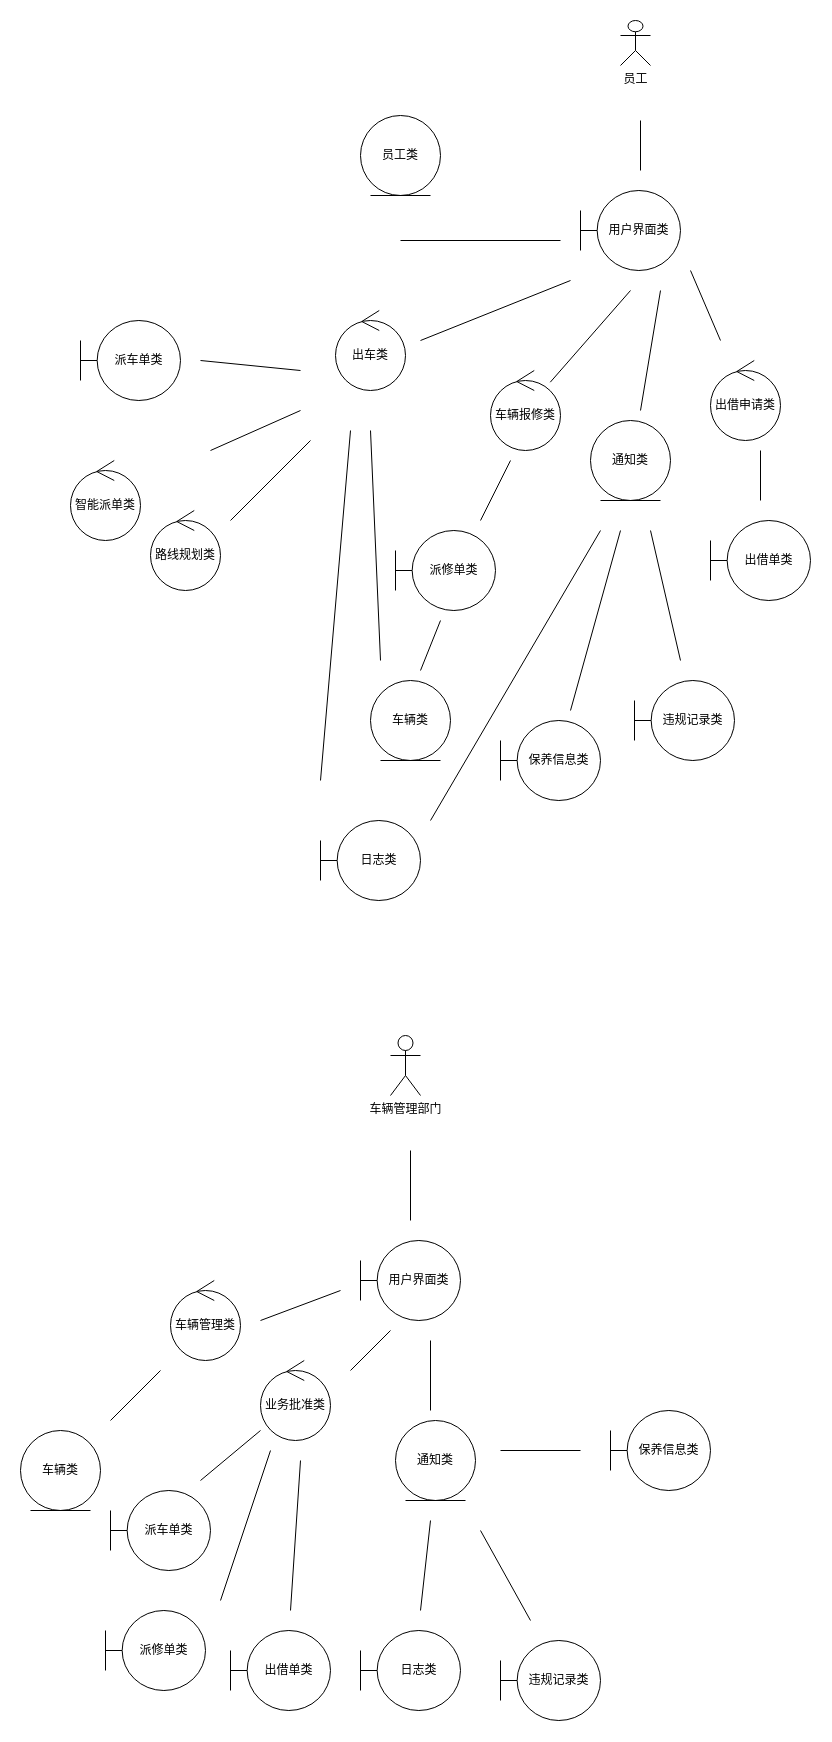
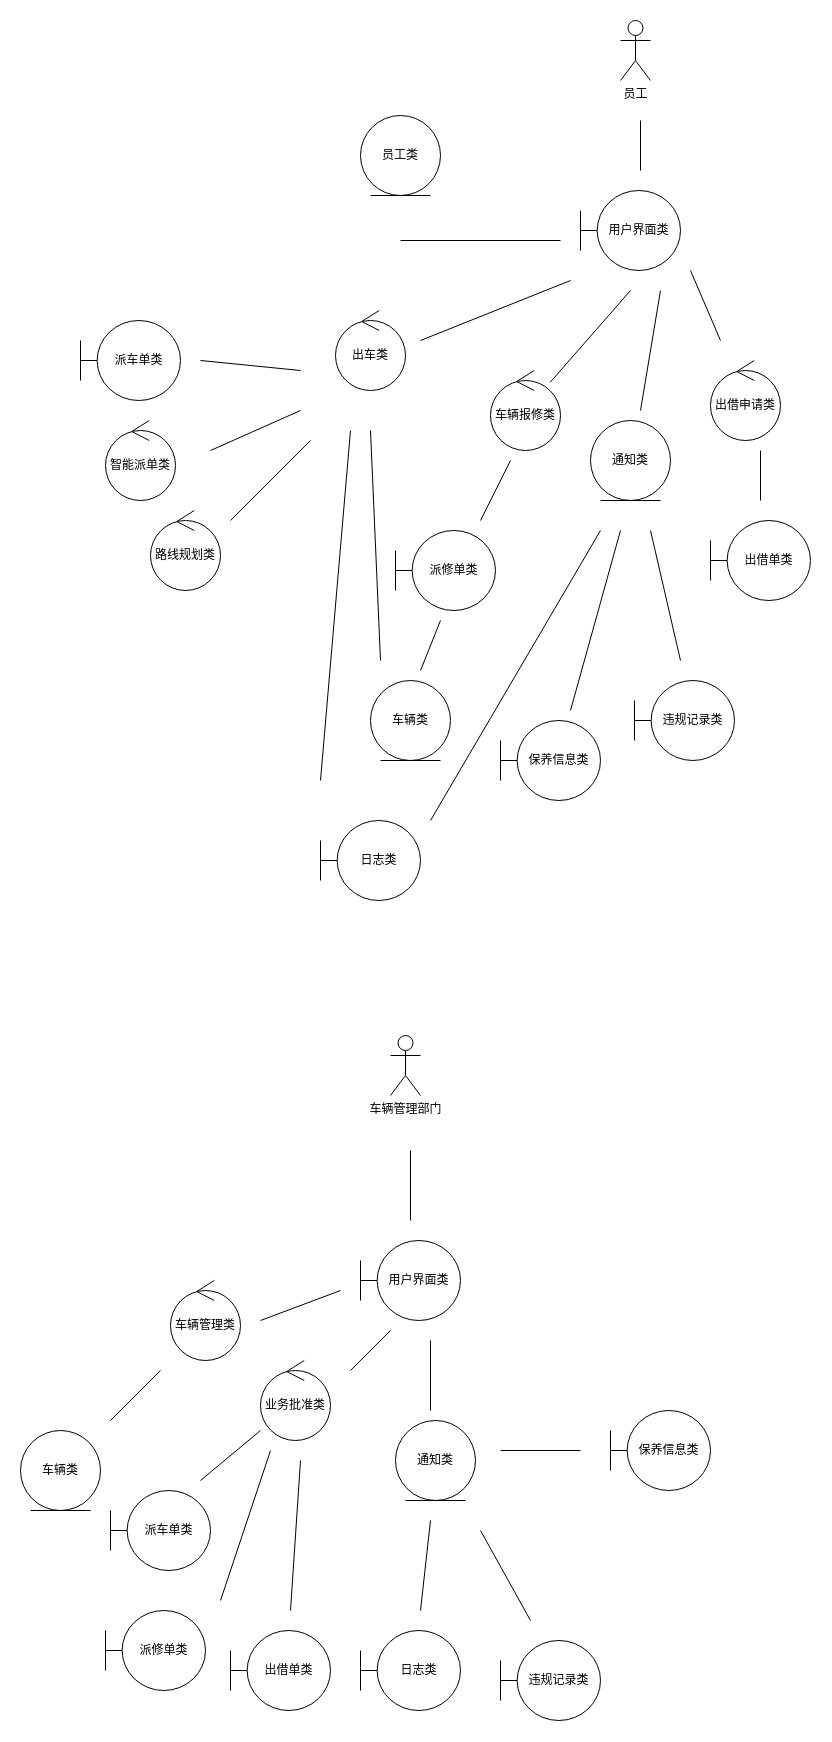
node "员工": size 30x45 -> 30x60
node "智能派单类": moved (106, 501) -> (141, 461)
